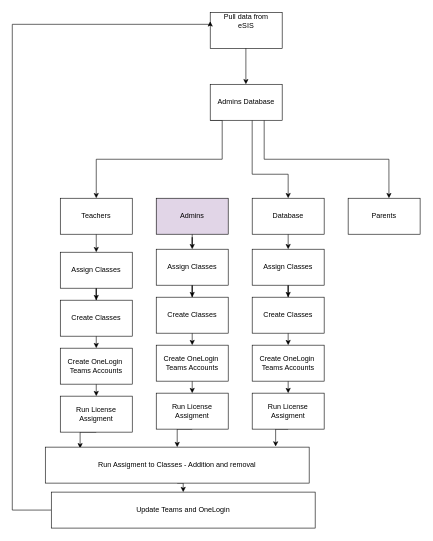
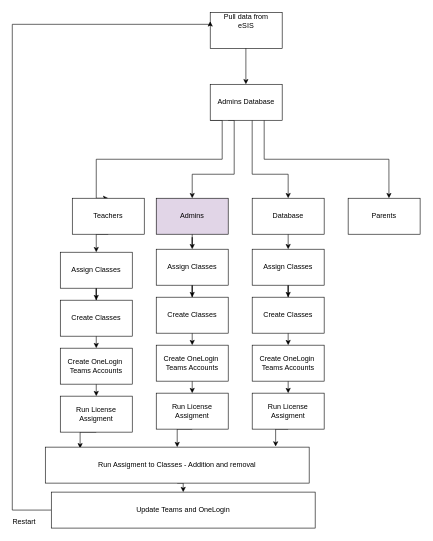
edge "Admins Database" -> "Admins": added
node "Teachers": moved (96, 216) -> (108, 216)
node "Restart": added
